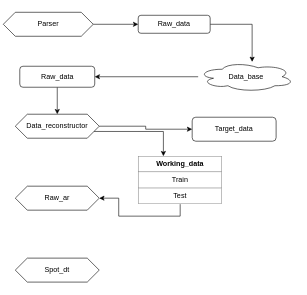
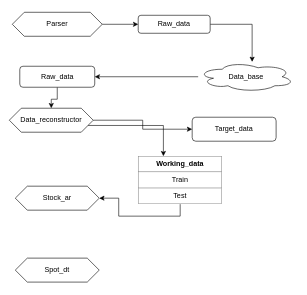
node "Parser": moved (48, 24) -> (57, 24)
node "Data_reconstructor": moved (57, 126) -> (51, 120)
node "Raw_ar": label "Raw_ar" -> "Stock_ar"
